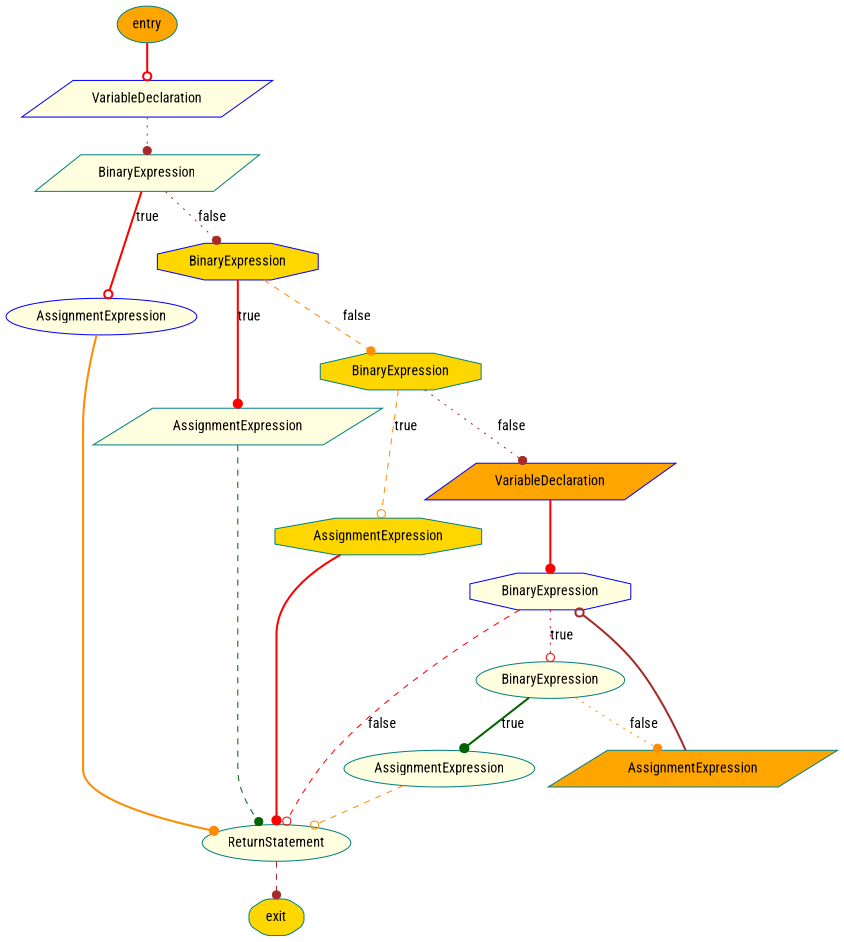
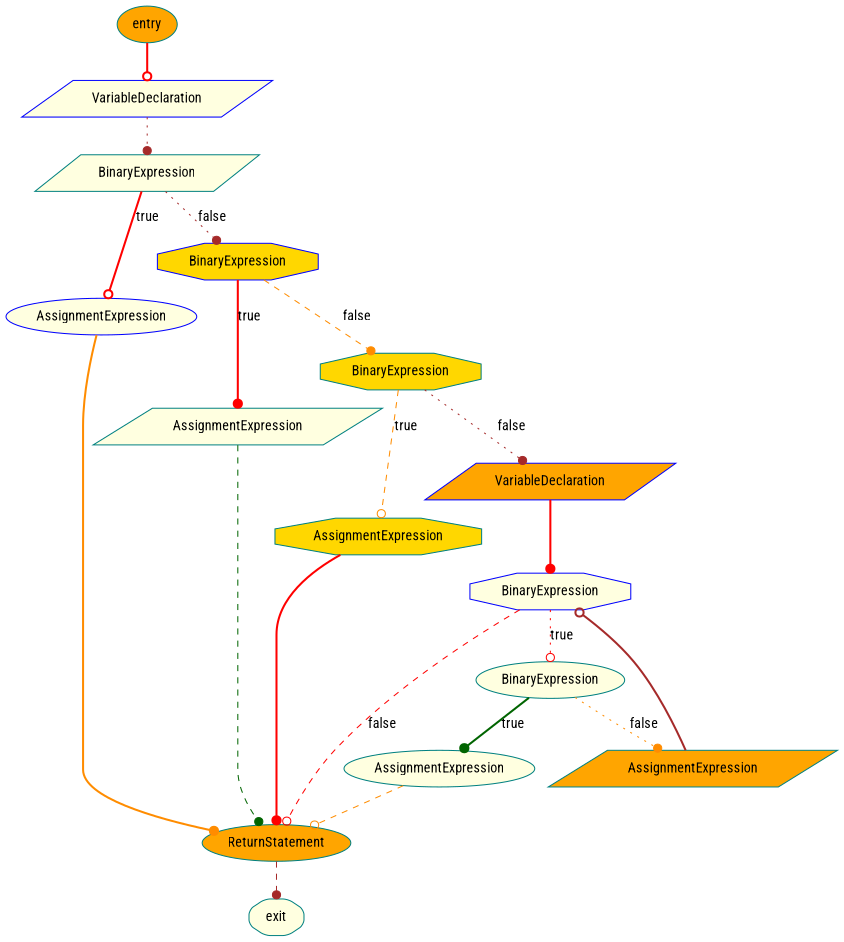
node "ReturnStatement": fillcolor lightyellow -> orange
node "exit": fillcolor gold -> lightyellow
